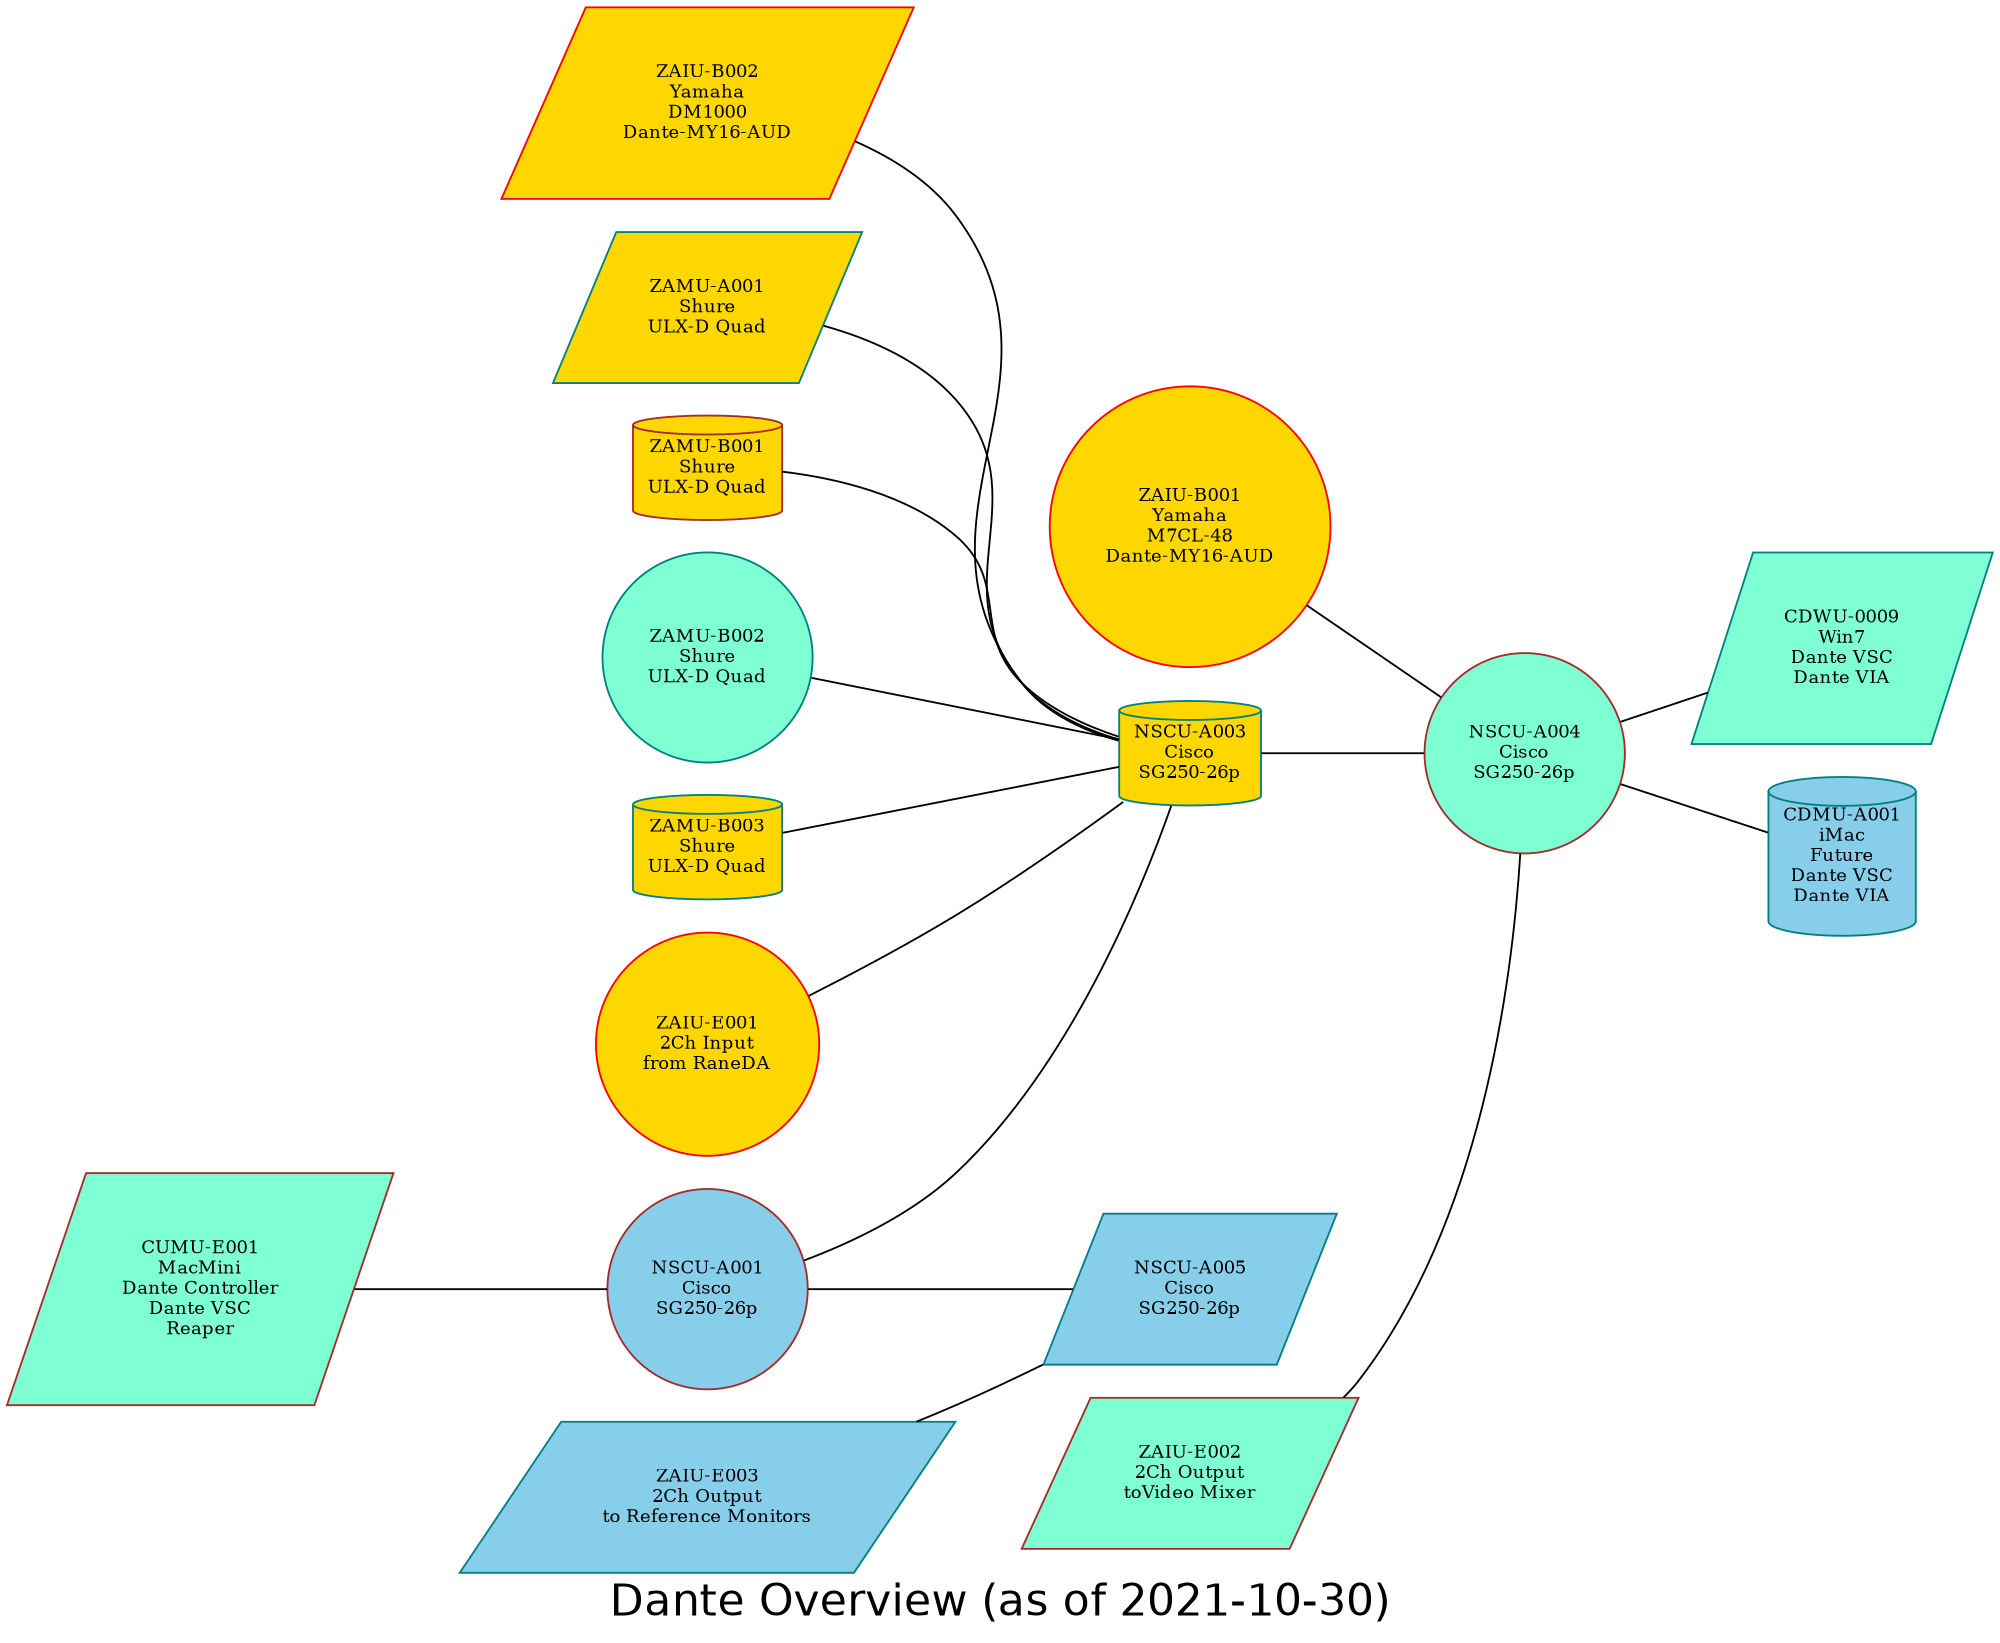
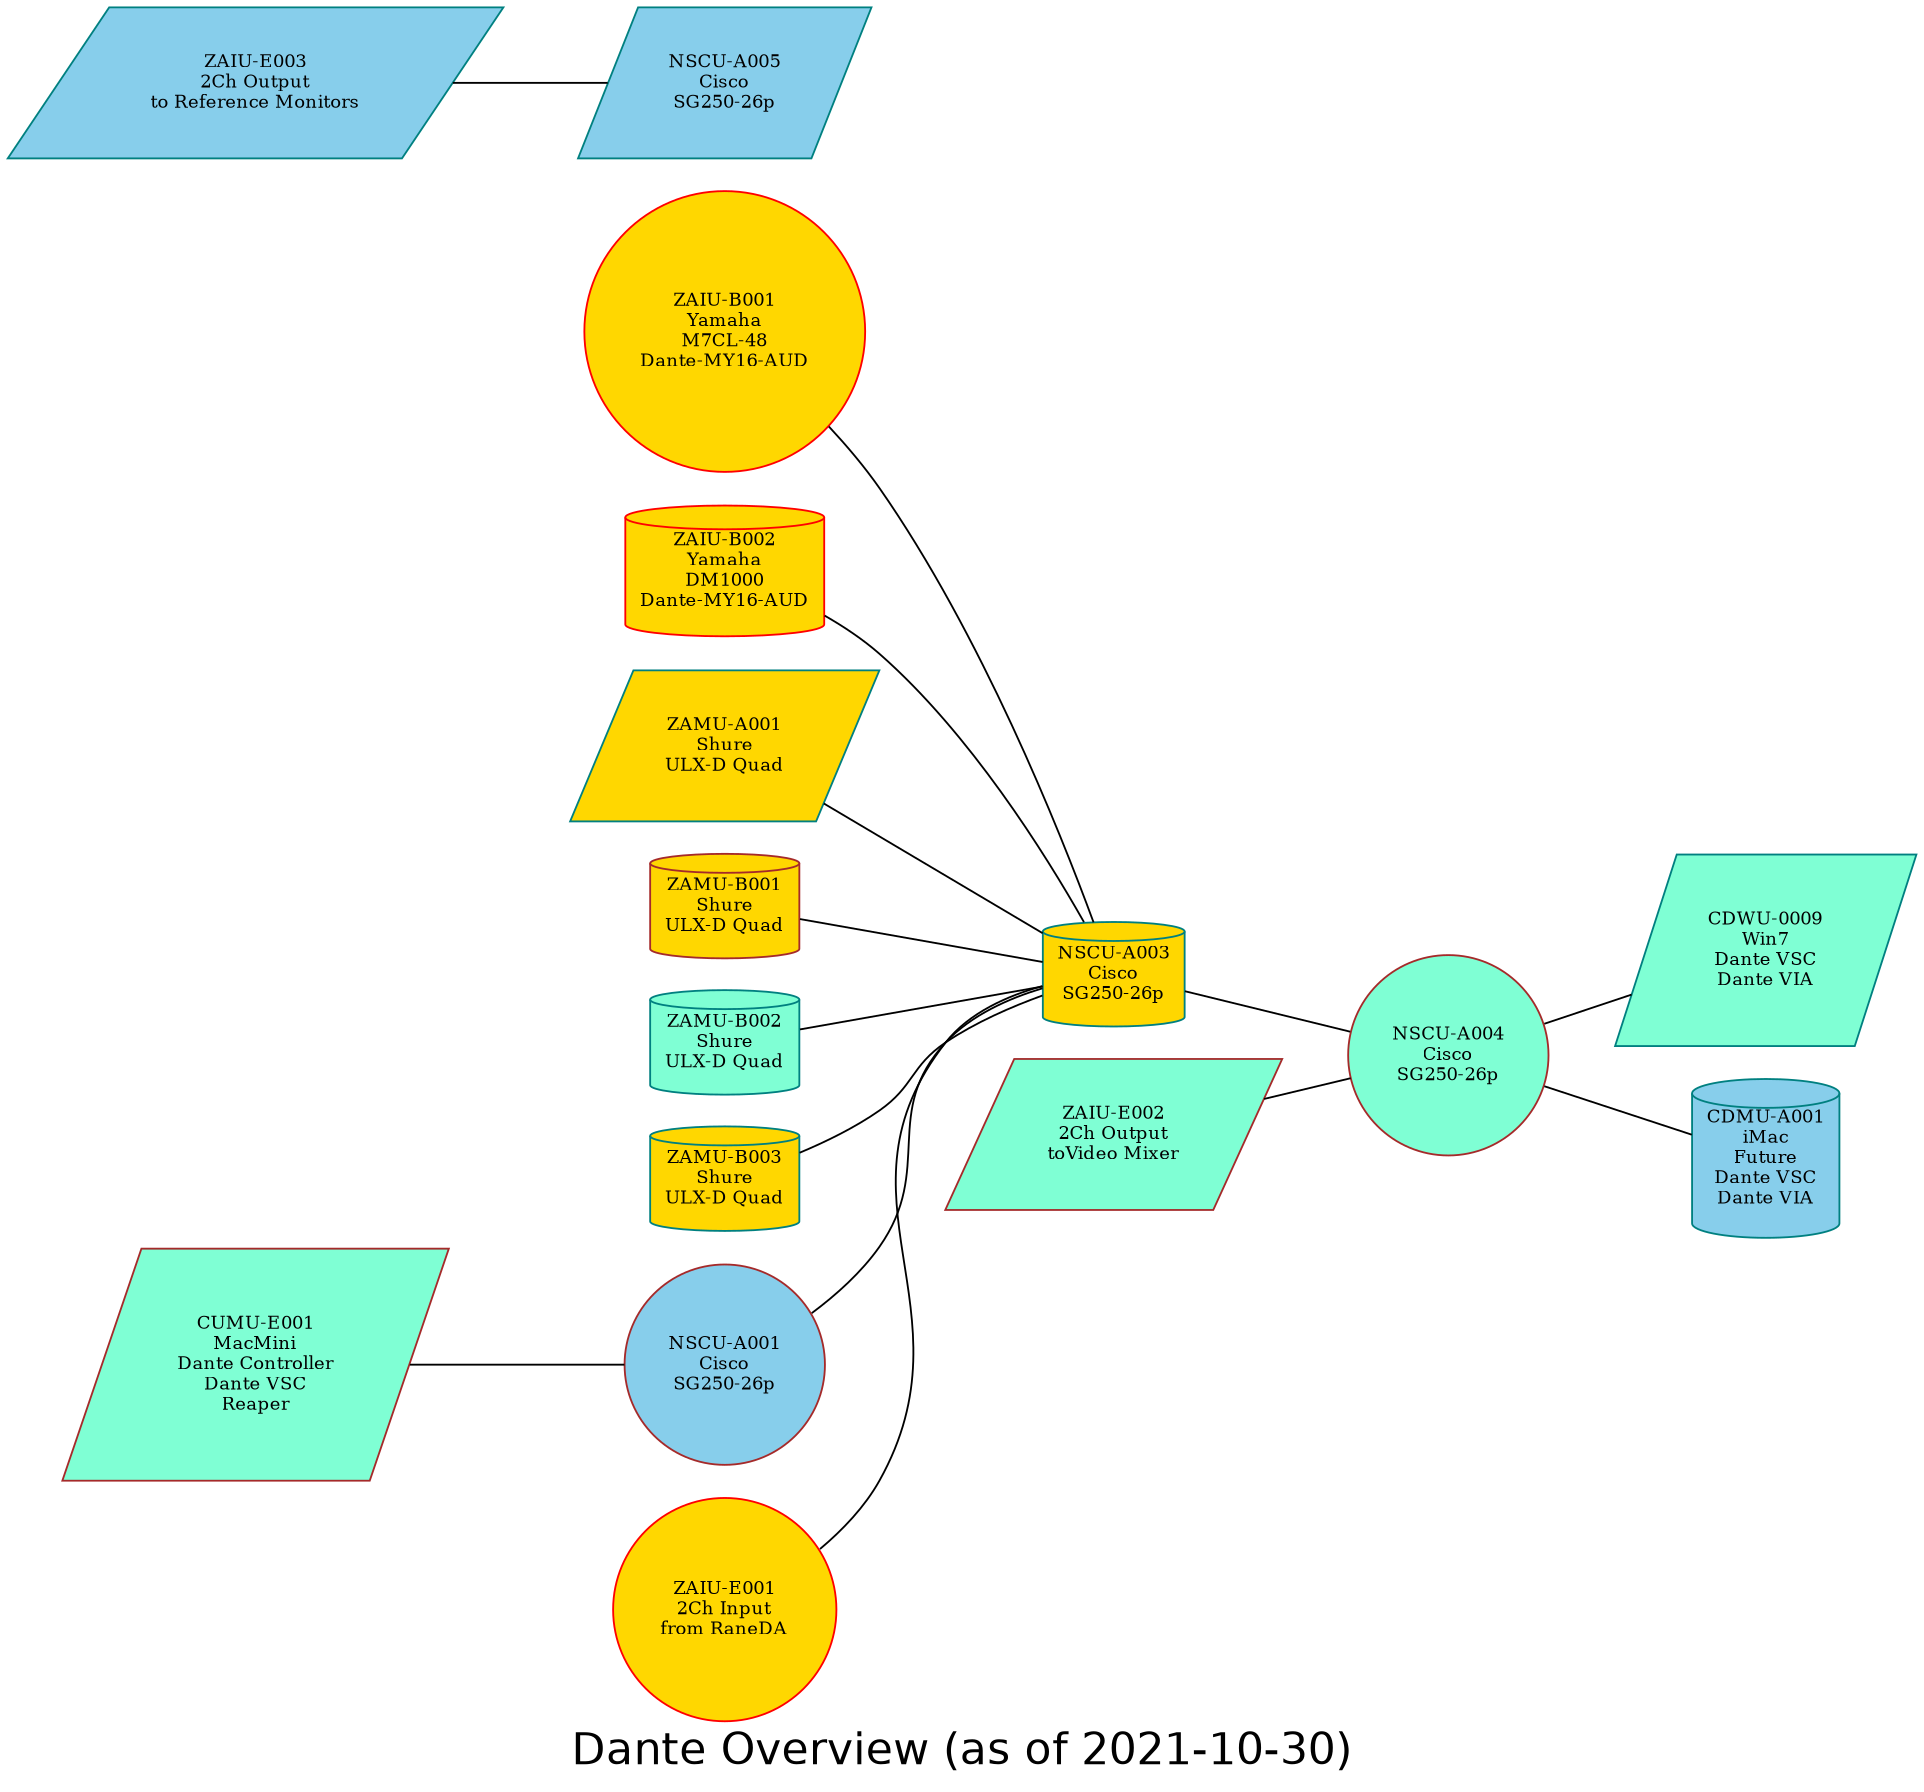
node "ZAIU-B002 Yamaha DM1000 Dante-MY16-AUD": shape parallelogram -> cylinder
edge "ZAIU-B001 Yamaha M7CL-48 Dante-MY16-AUD" -- "NSCU-A004 Cisco SG250-26p": now "ZAIU-B001 Yamaha M7CL-48 Dante-MY16-AUD" -- "NSCU-A003 Cisco SG250-26p"
node "ZAMU-B002 Shure ULX-D Quad": shape circle -> cylinder
edge "NSCU-A001 Cisco SG250-26p" -- "NSCU-A005 Cisco SG250-26p": removed
